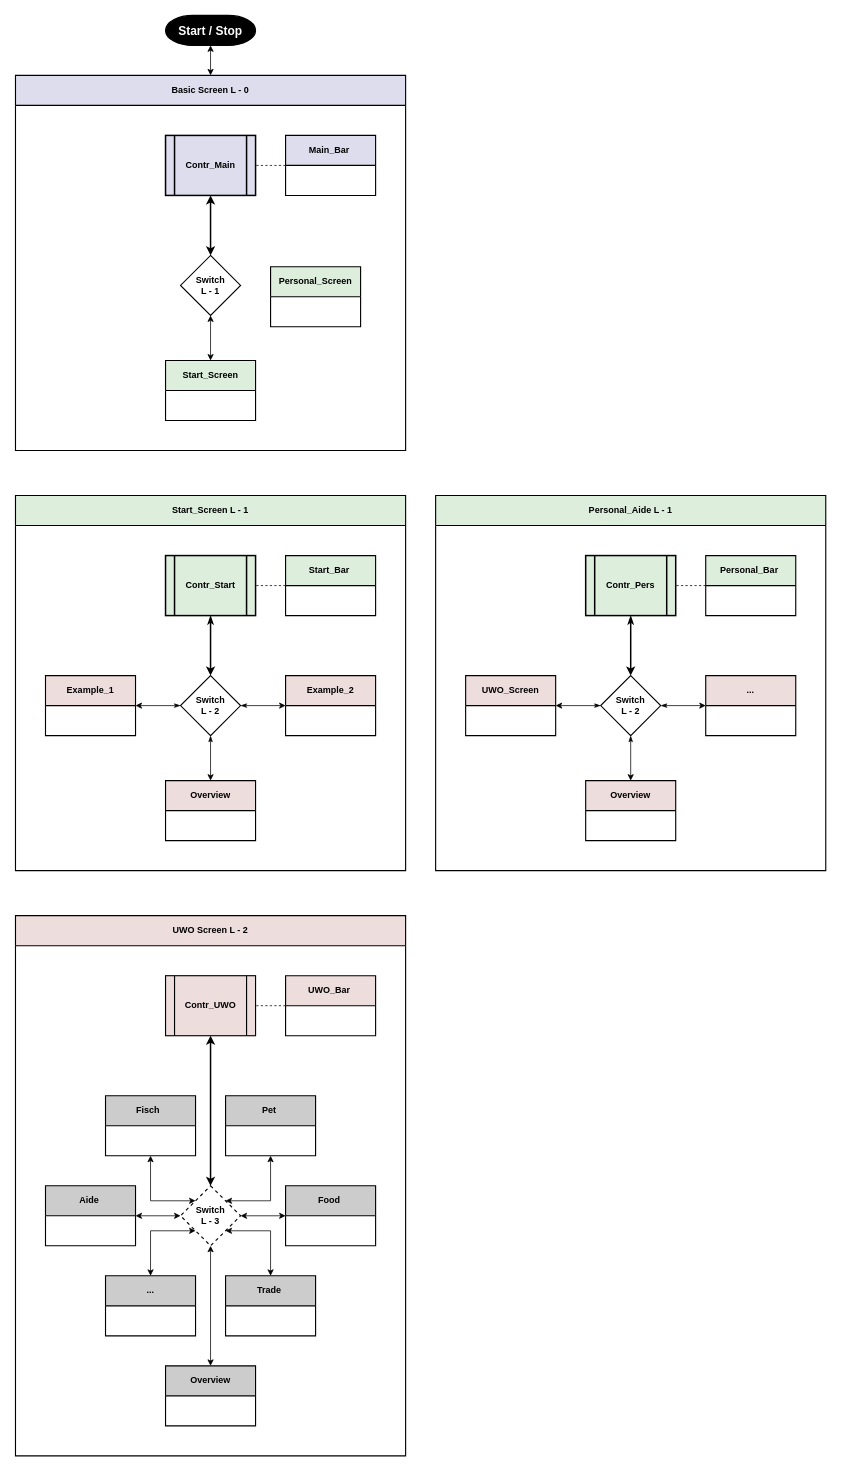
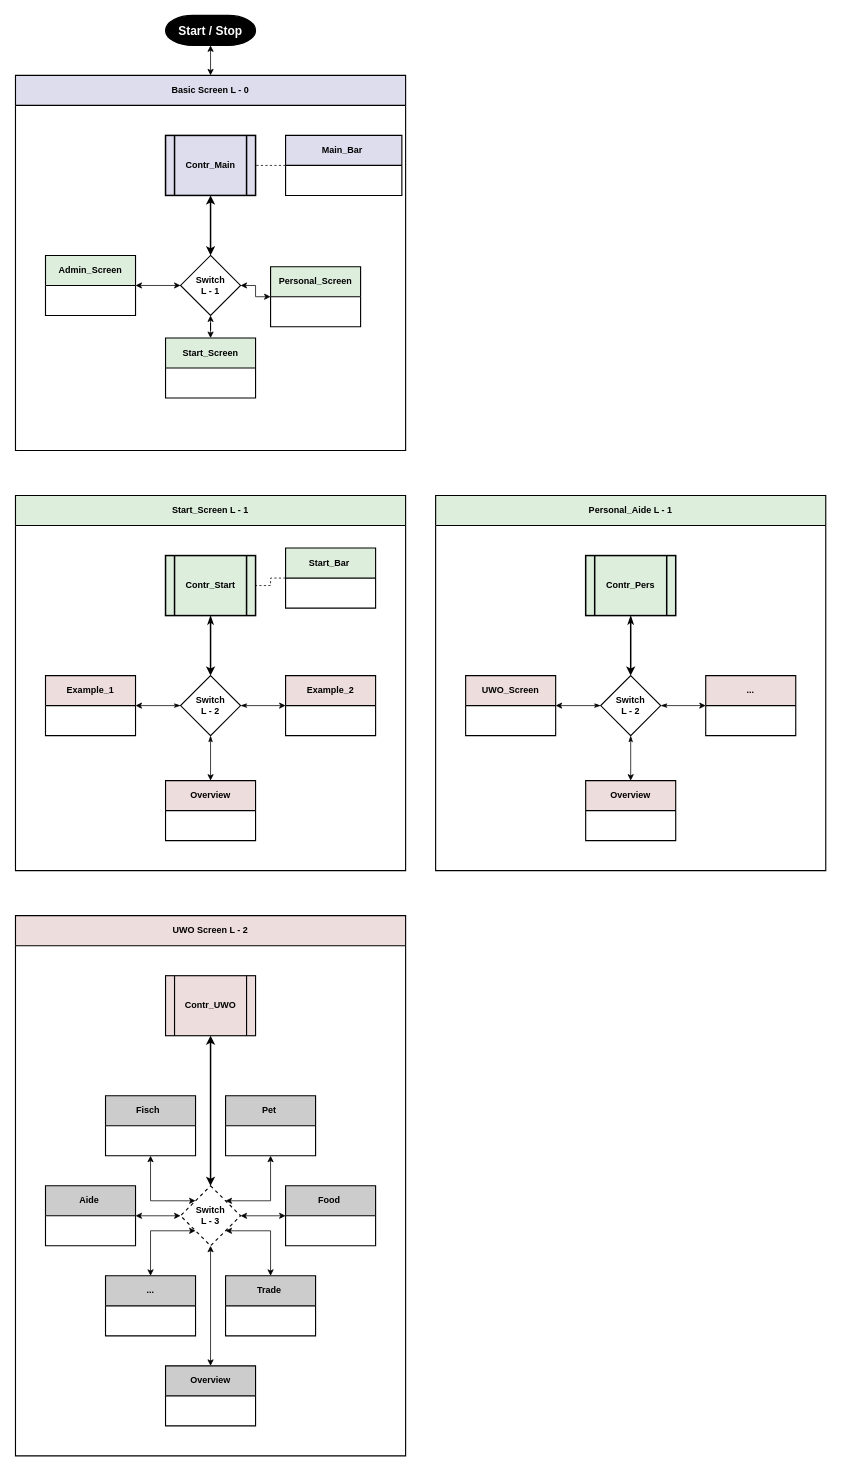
node "Main_Bar": size 90x60 -> 116x60
node "Admin_Screen": added
edge "Admin_Screen" -- "Switch L - 1": added
edge "Switch L - 1" -- "Personal_Screen": added
node "Start_Screen": moved (210, 390) -> (210, 368)
node "Start_Bar": moved (330, 585) -> (330, 578)
edge "Contr_Pers" -- "Personal_Bar": removed
node "Personal_Bar": removed
edge "Contr_UWO" -- "UWO_Bar": removed
node "UWO_Bar": removed
